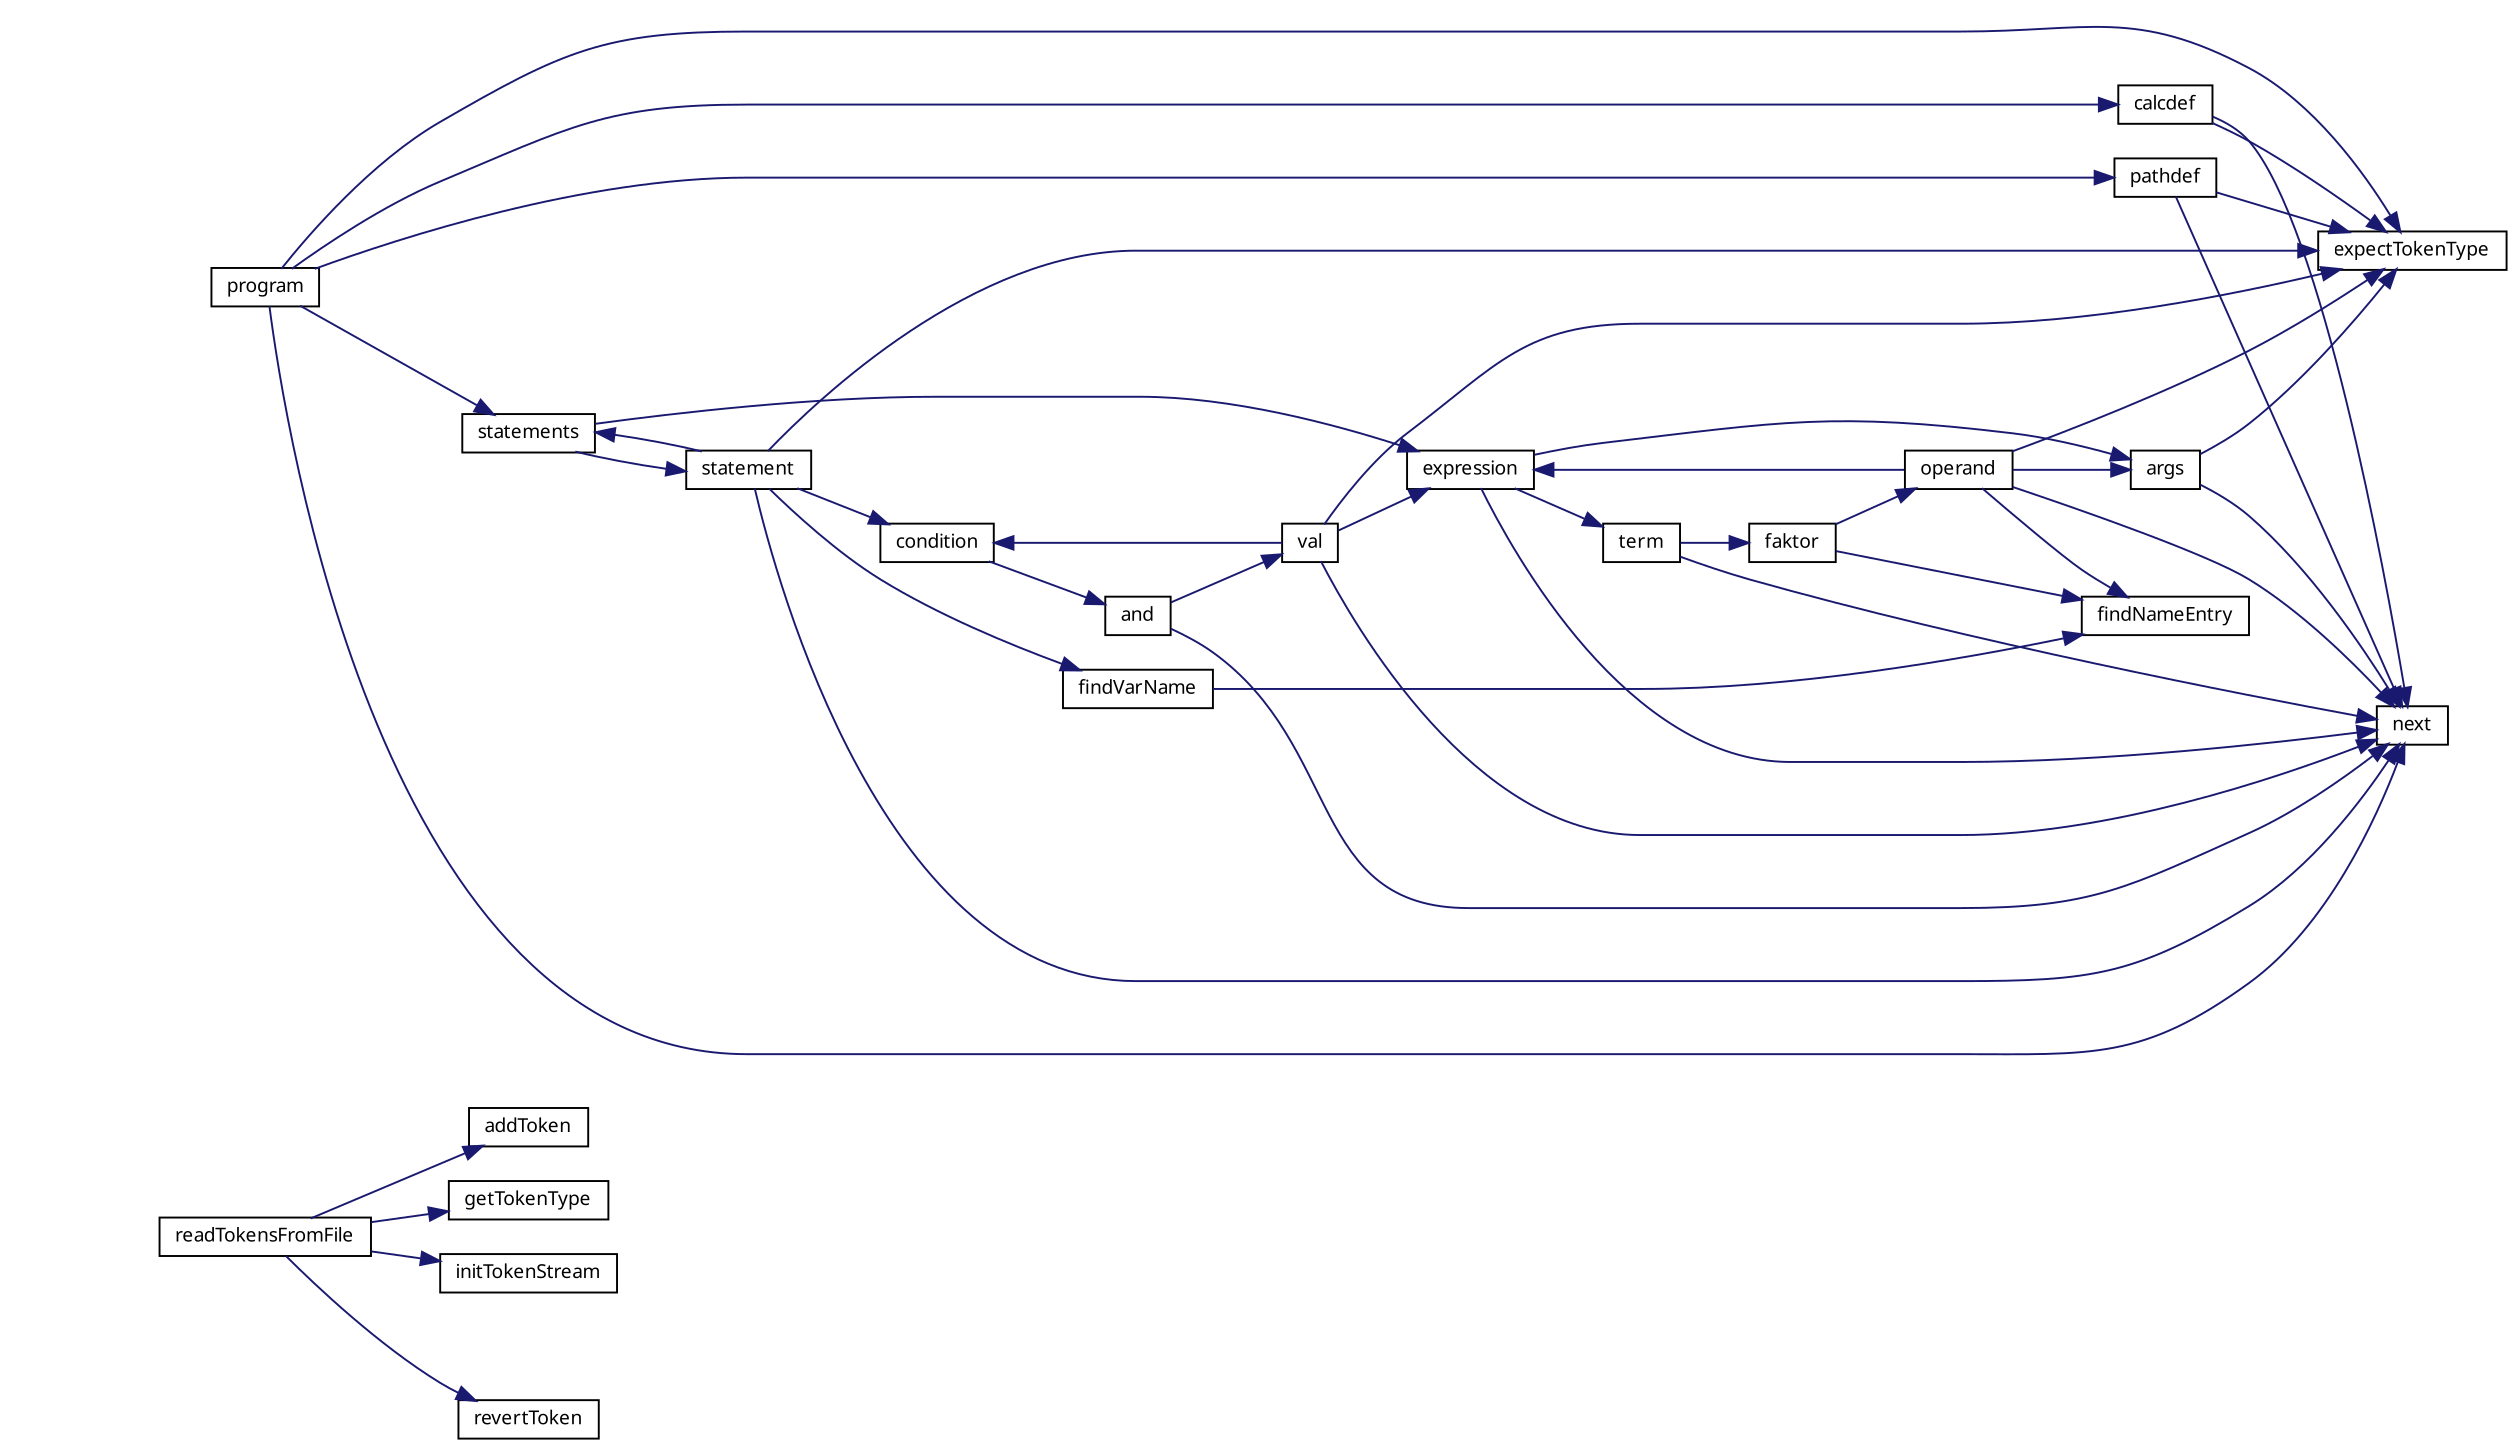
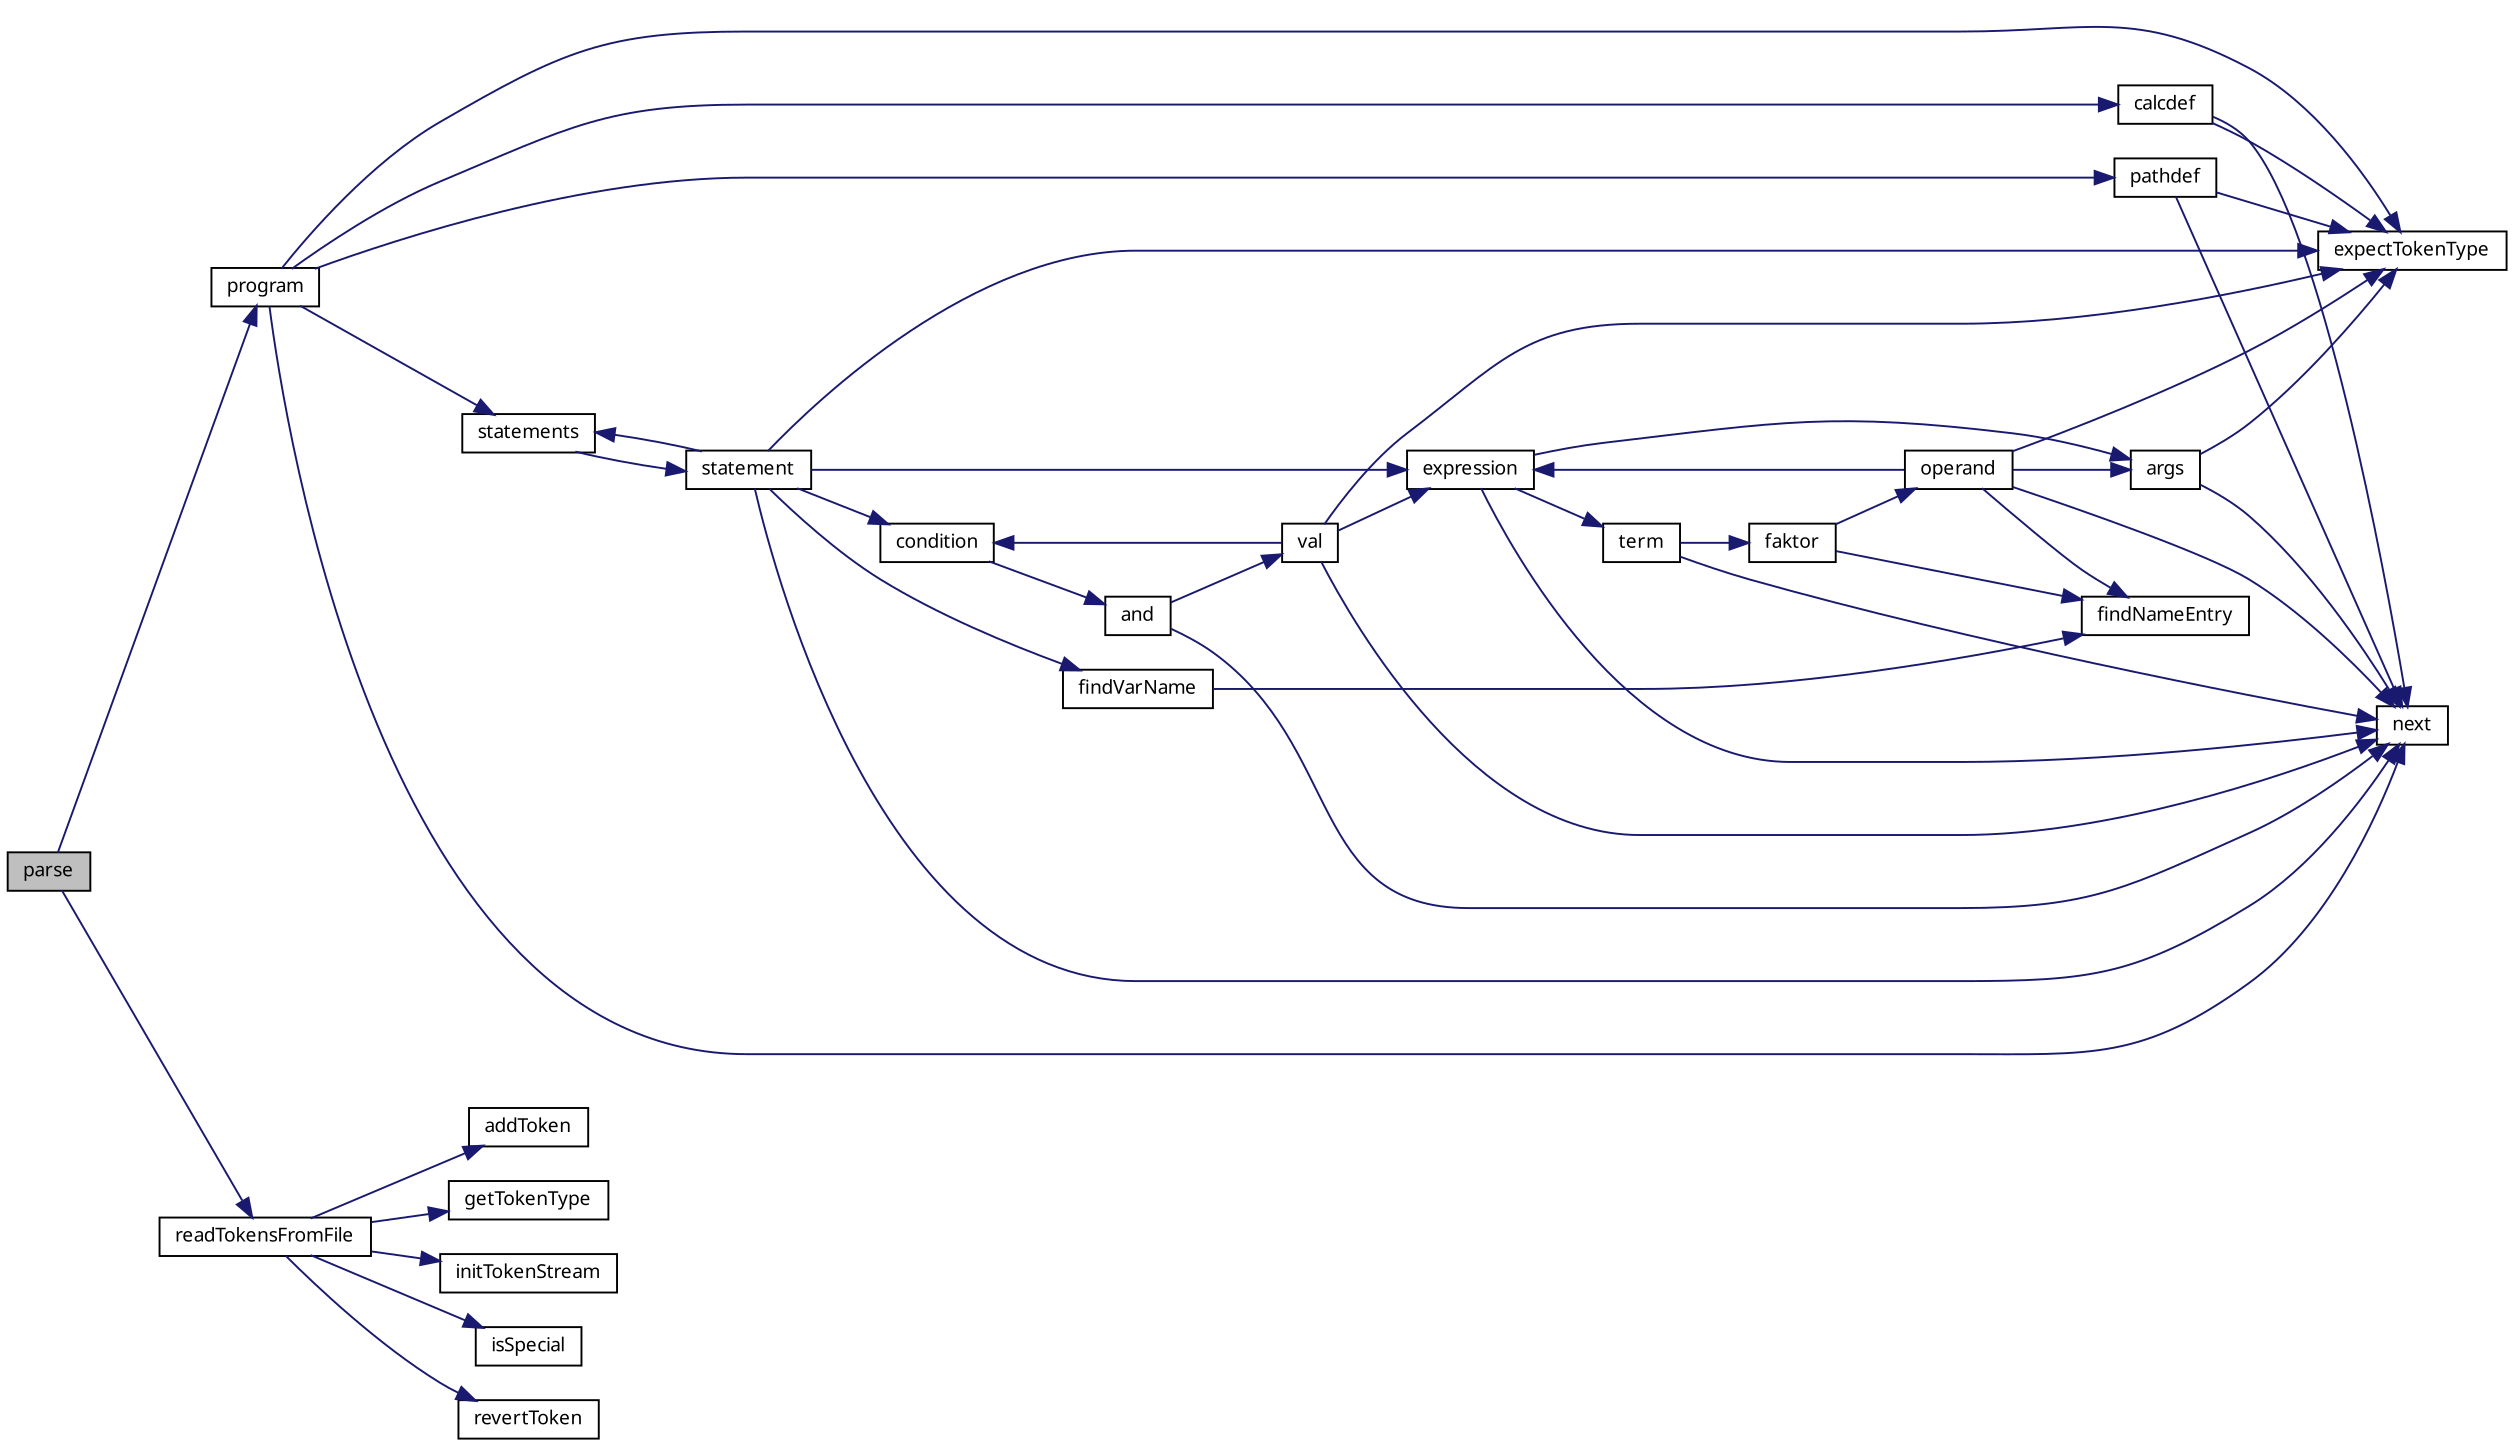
edge "statements" -> "expression": now "statement" -> "expression"
node "parse": added
node "isSpecial": added
